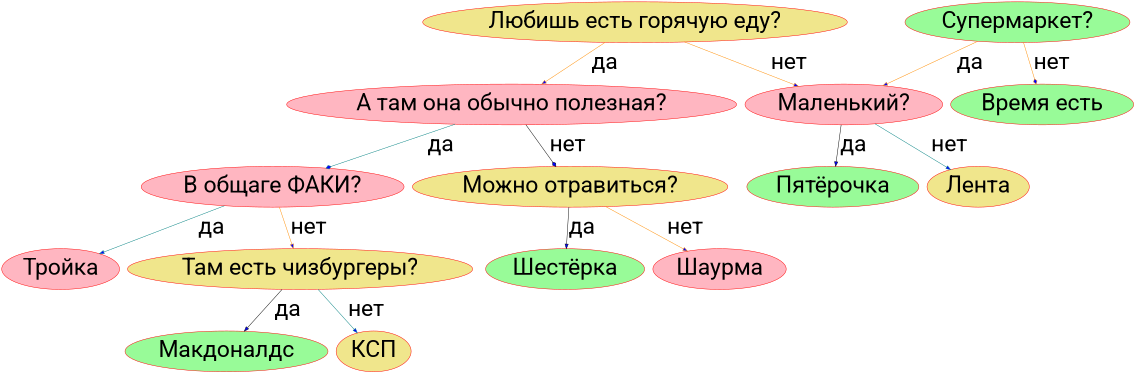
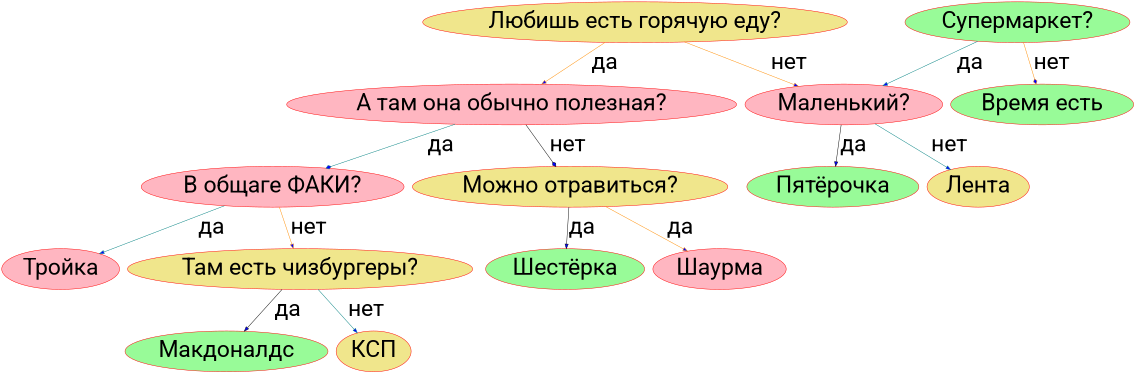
edge "Супермаркет?" -> "Маленький?": color darkorange -> teal
edge "Можно отравиться?" -> "Шаурма": label "нет" -> "да"
